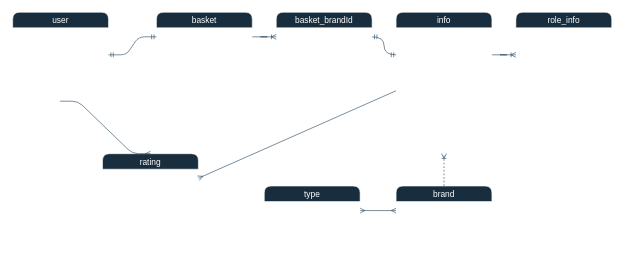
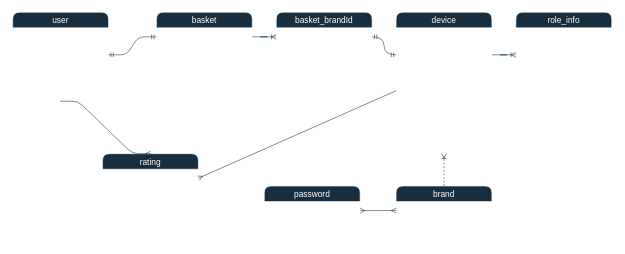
node "info": label "info" -> "device"
node "type": label "type" -> "password"
